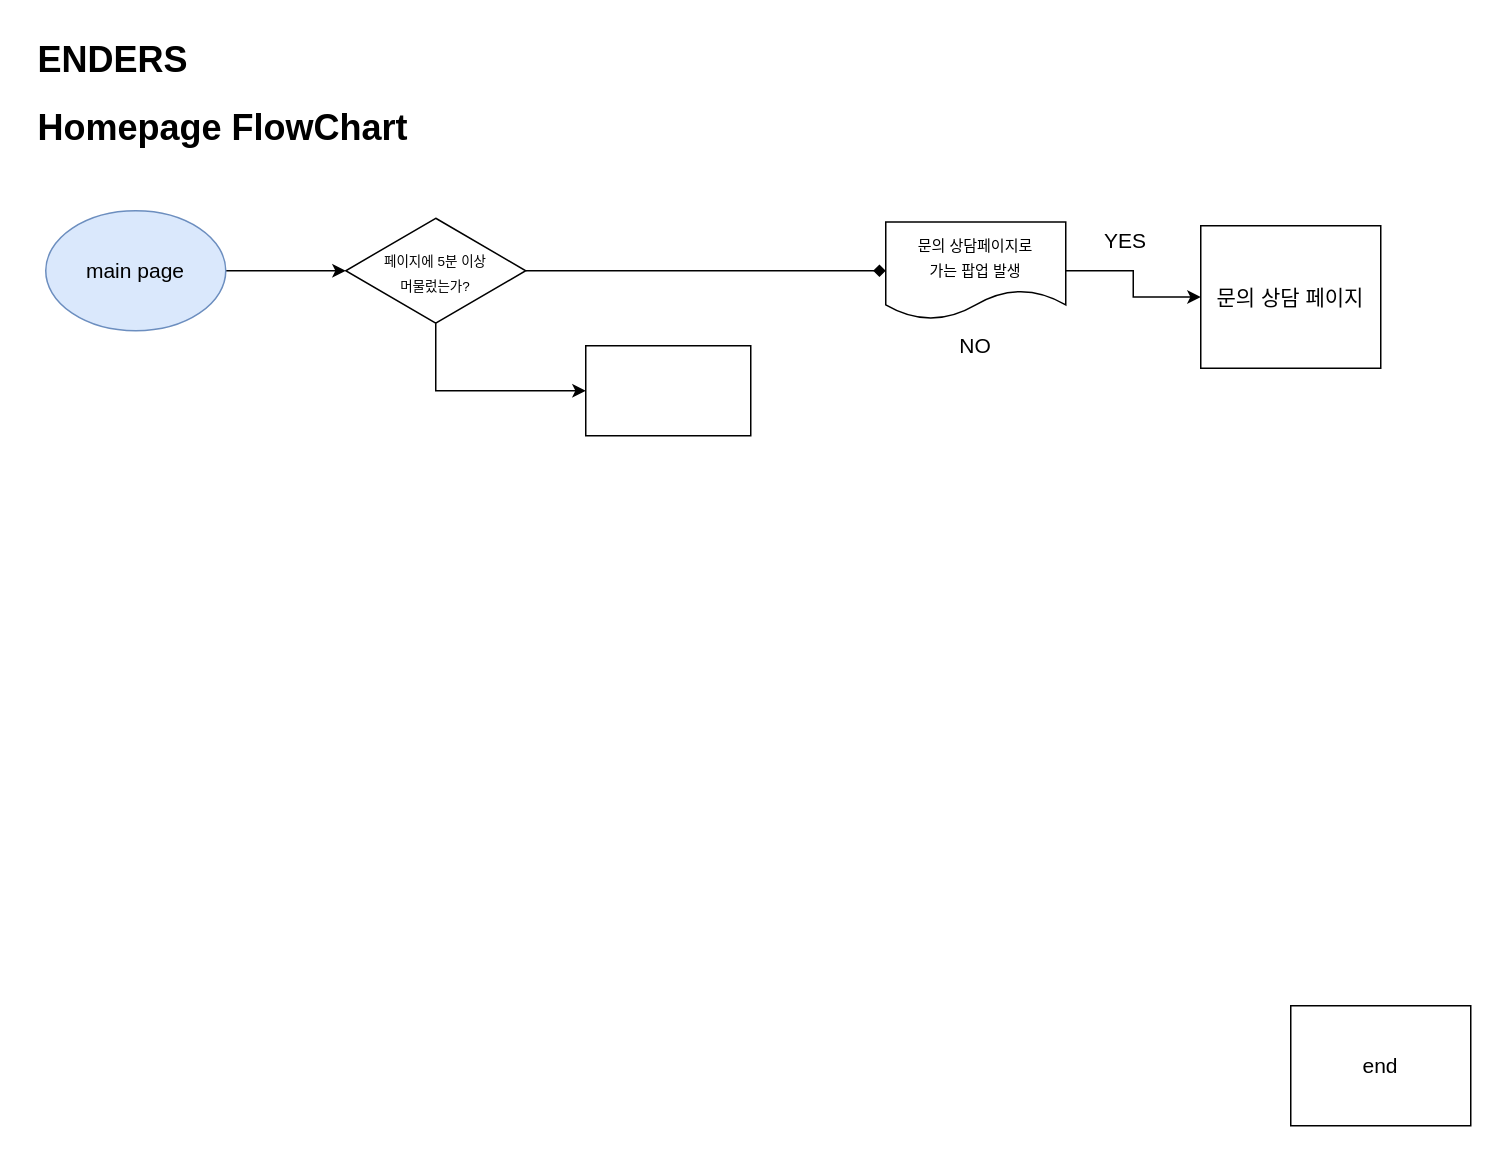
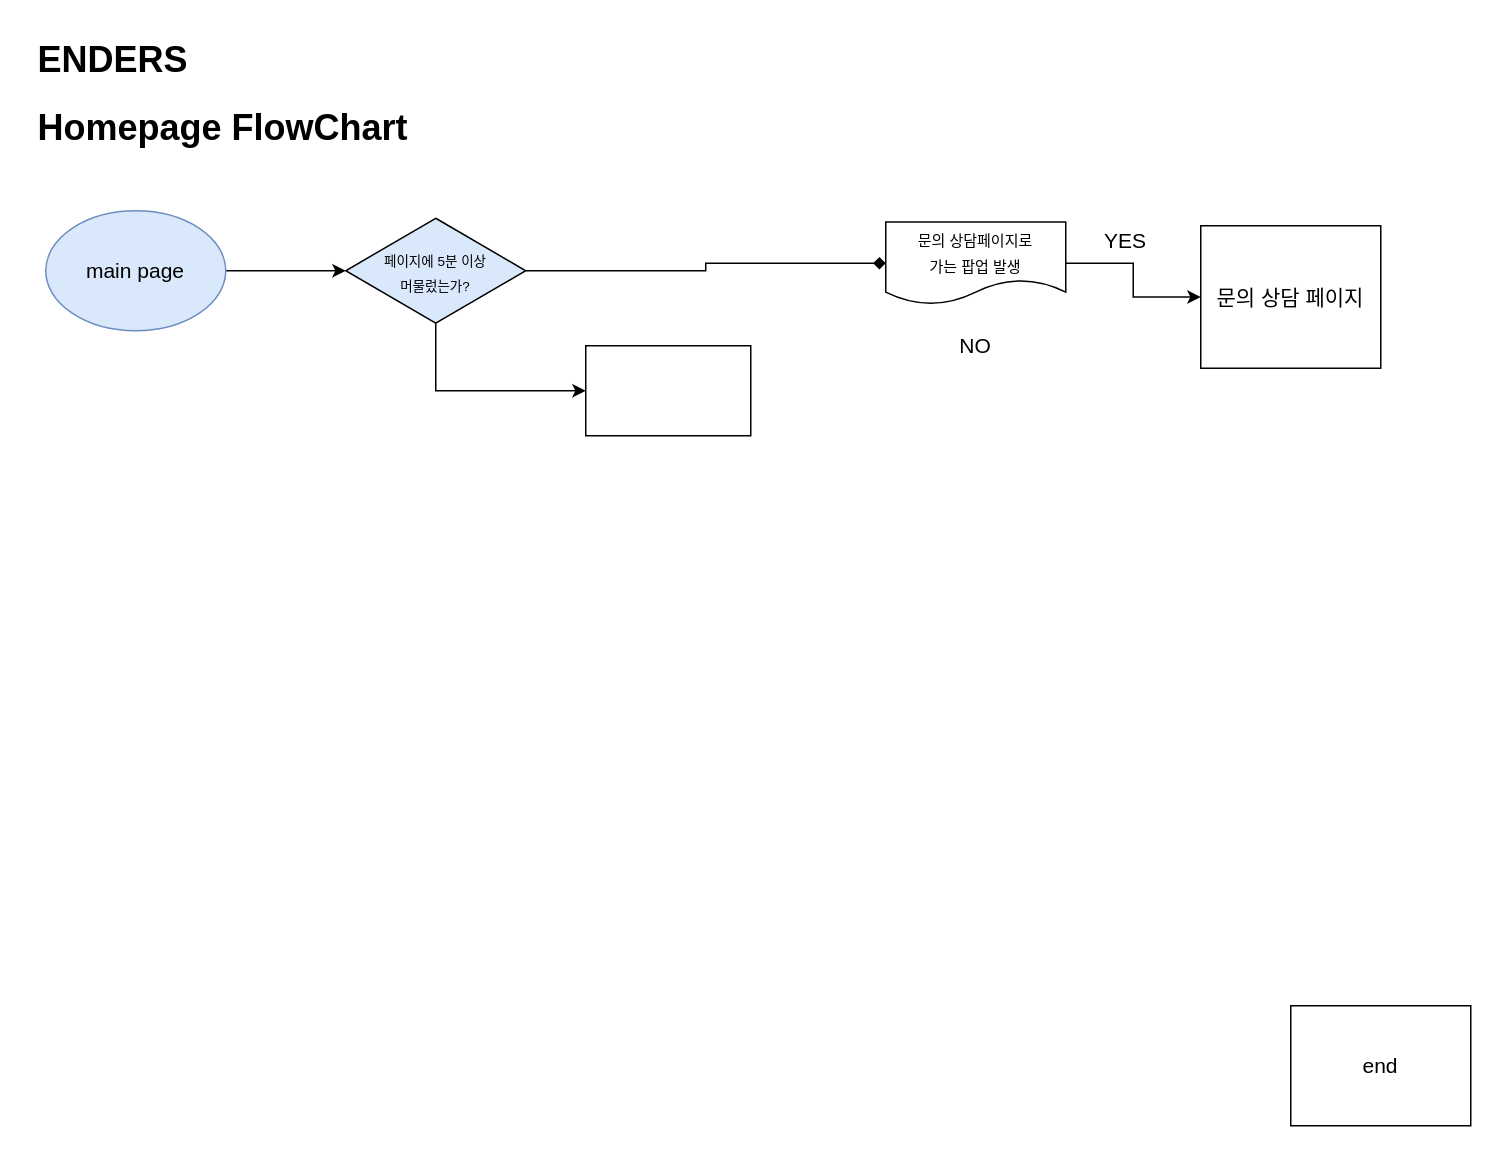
node "페이지에 5분 이상 머물렀는가?": fillcolor #ffffff -> #dae8fc
node "문의 상담페이지로 가는 팝업 발생": size 180x98 -> 180x83
